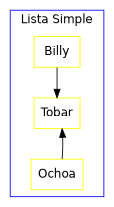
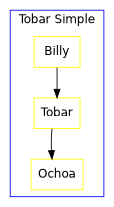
cluster " Lista Simple ": label " Lista Simple " -> " Tobar Simple "
edge "Ochoa" -> "Tobar": reversed
